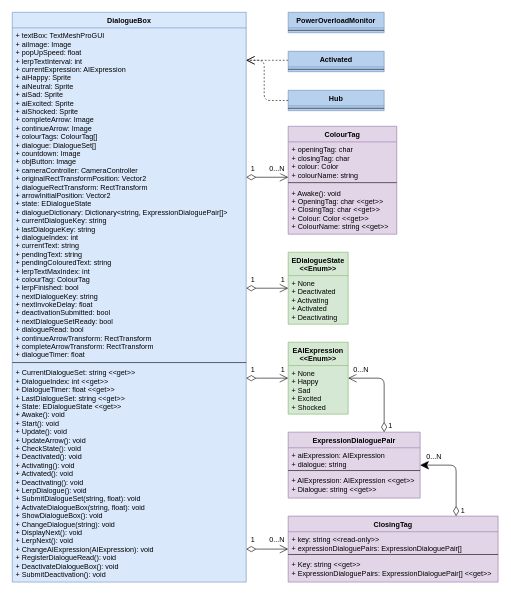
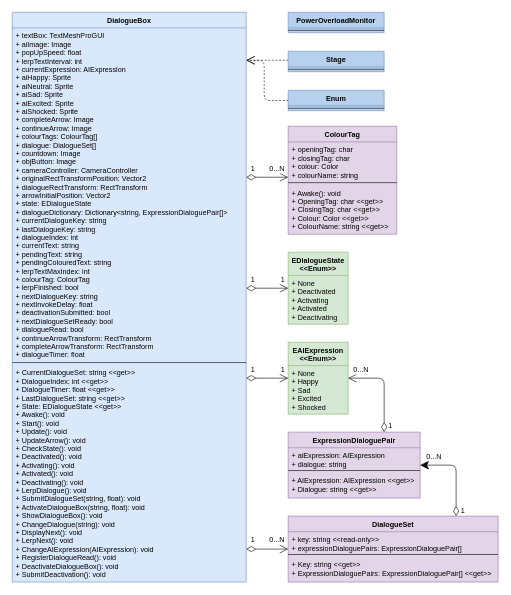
node "Activated": label "Activated" -> "Stage"
node "Hub": label "Hub" -> "Enum"
node "ClosingTag": label "ClosingTag" -> "DialogueSet"
